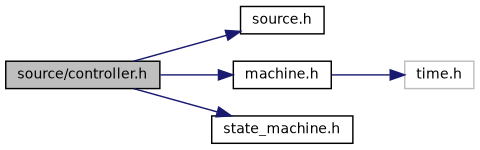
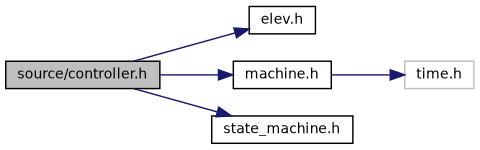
node "source.h": label "source.h" -> "elev.h"
